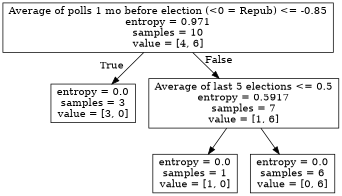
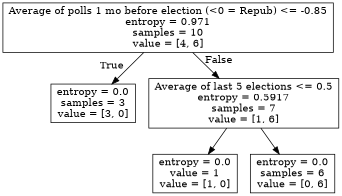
node "entropy = 0.0 samples = 1 value = [1, 0]": label "entropy = 0.0 samples = 1 value = [1, 0]" -> "entropy = 0.0 value = 1 value = [1, 0]"
